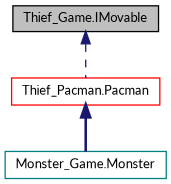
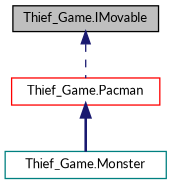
node "Thief_Pacman.Pacman": label "Thief_Pacman.Pacman" -> "Thief_Game.Pacman"
node "Monster_Game.Monster": label "Monster_Game.Monster" -> "Thief_Game.Monster"
